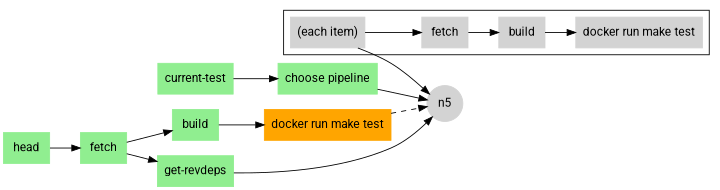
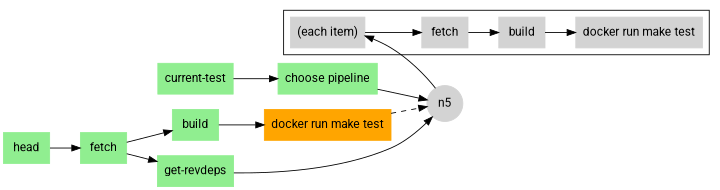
edge "(each item)" -> "n5": reversed
